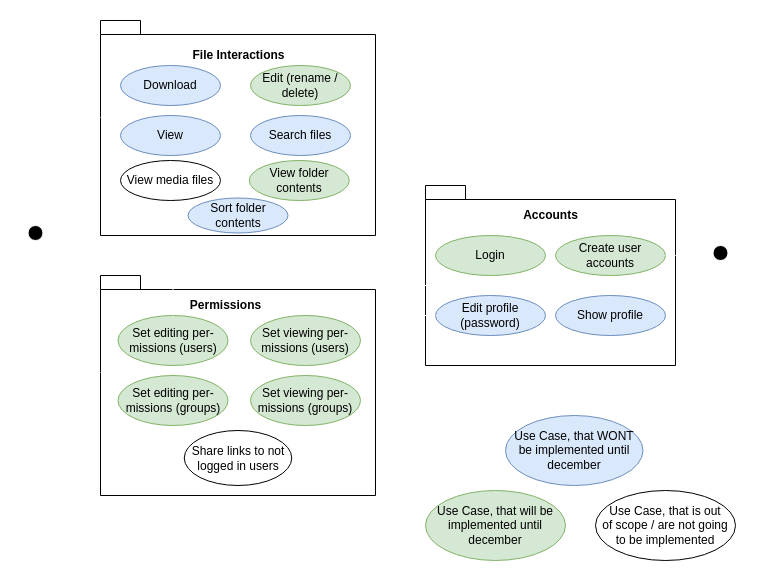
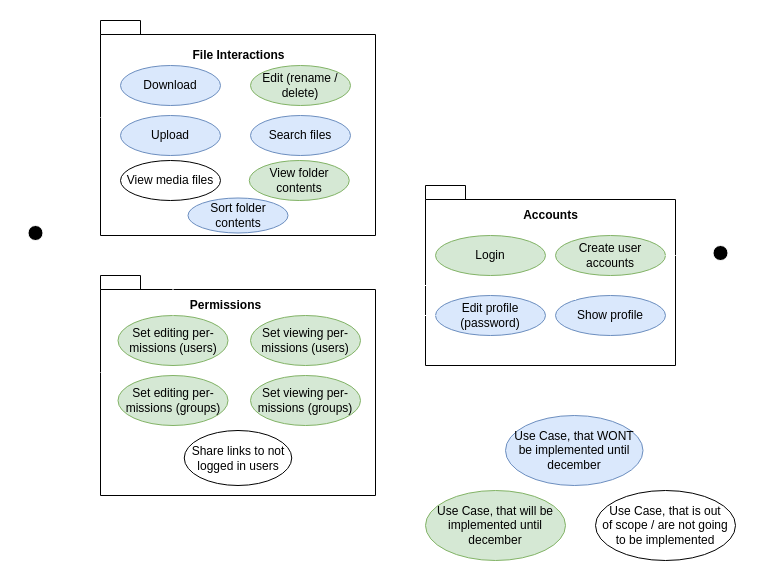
node "View": label "View" -> "Upload"
